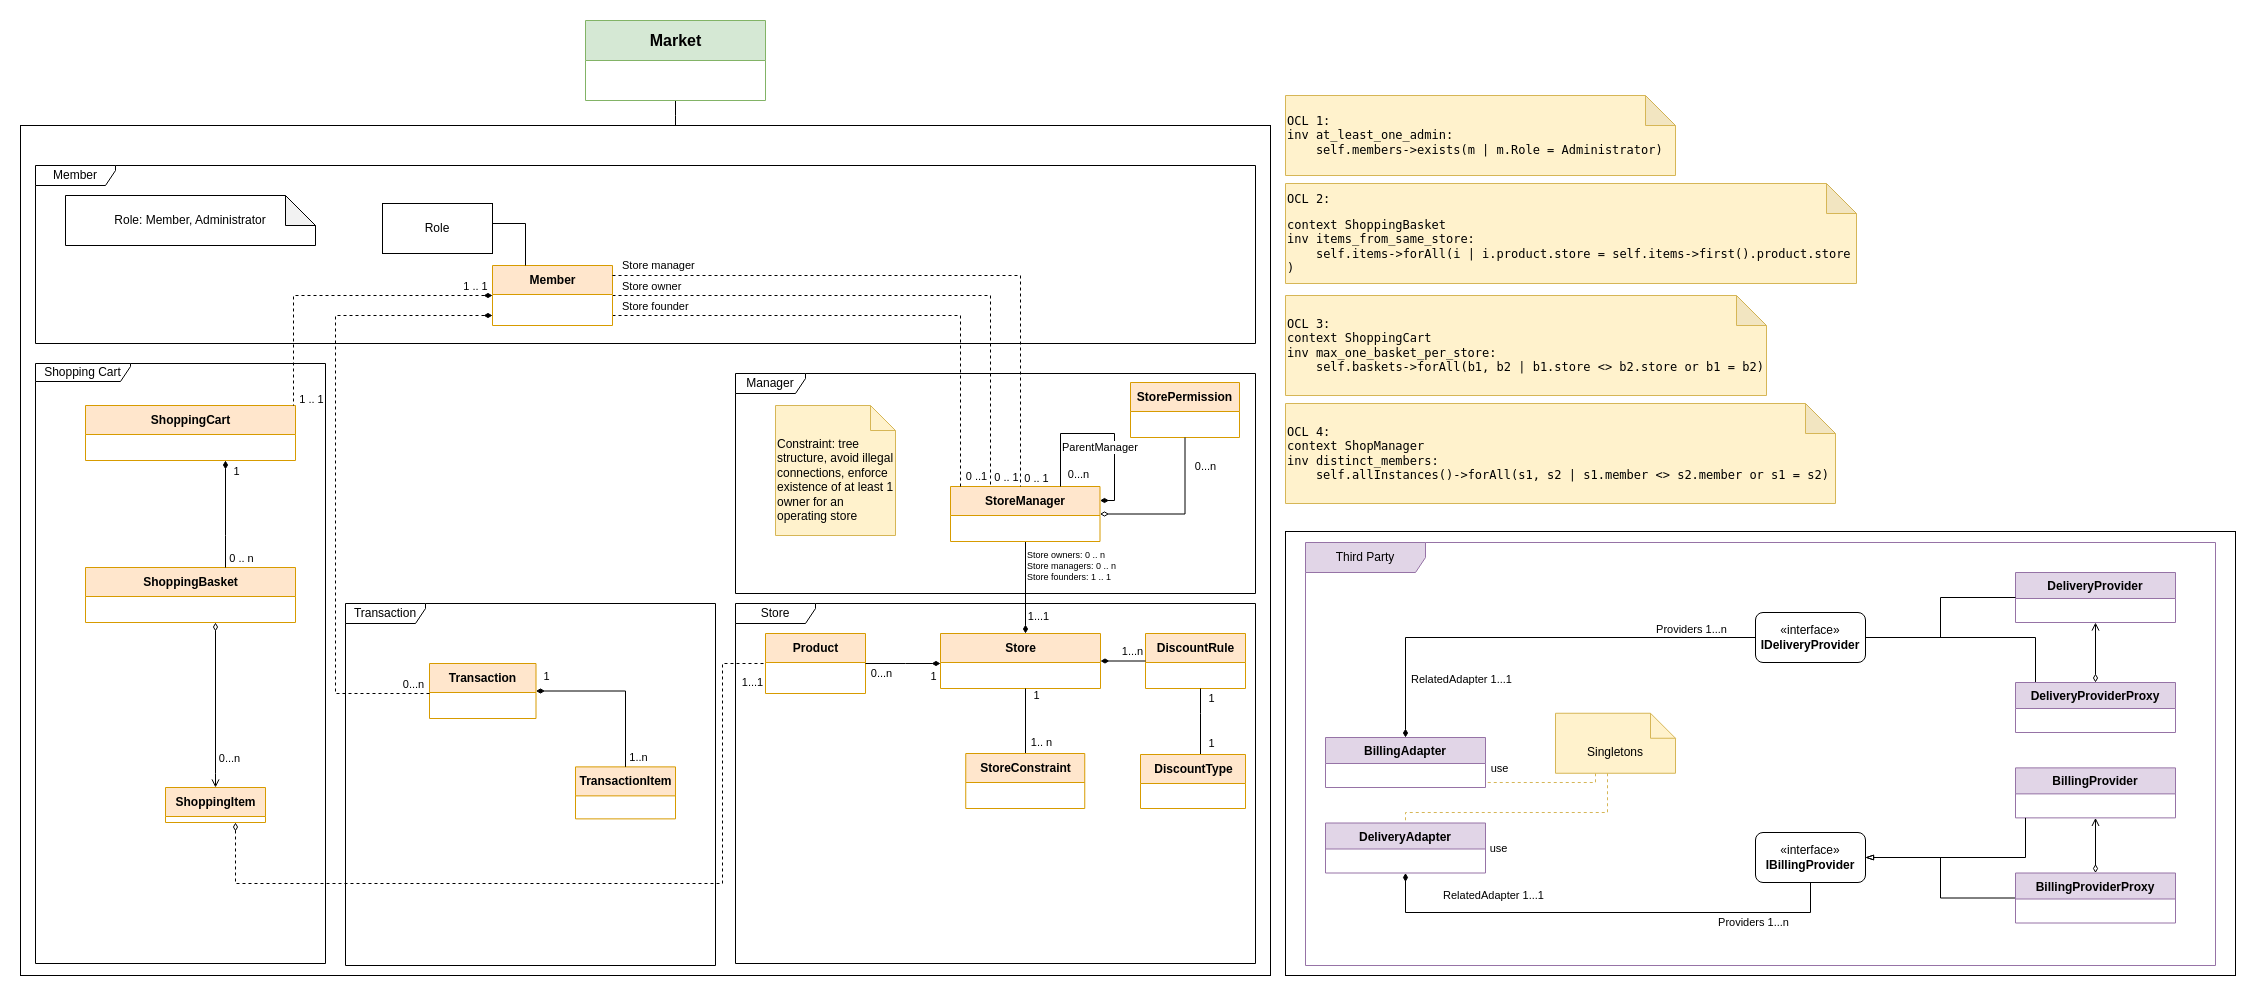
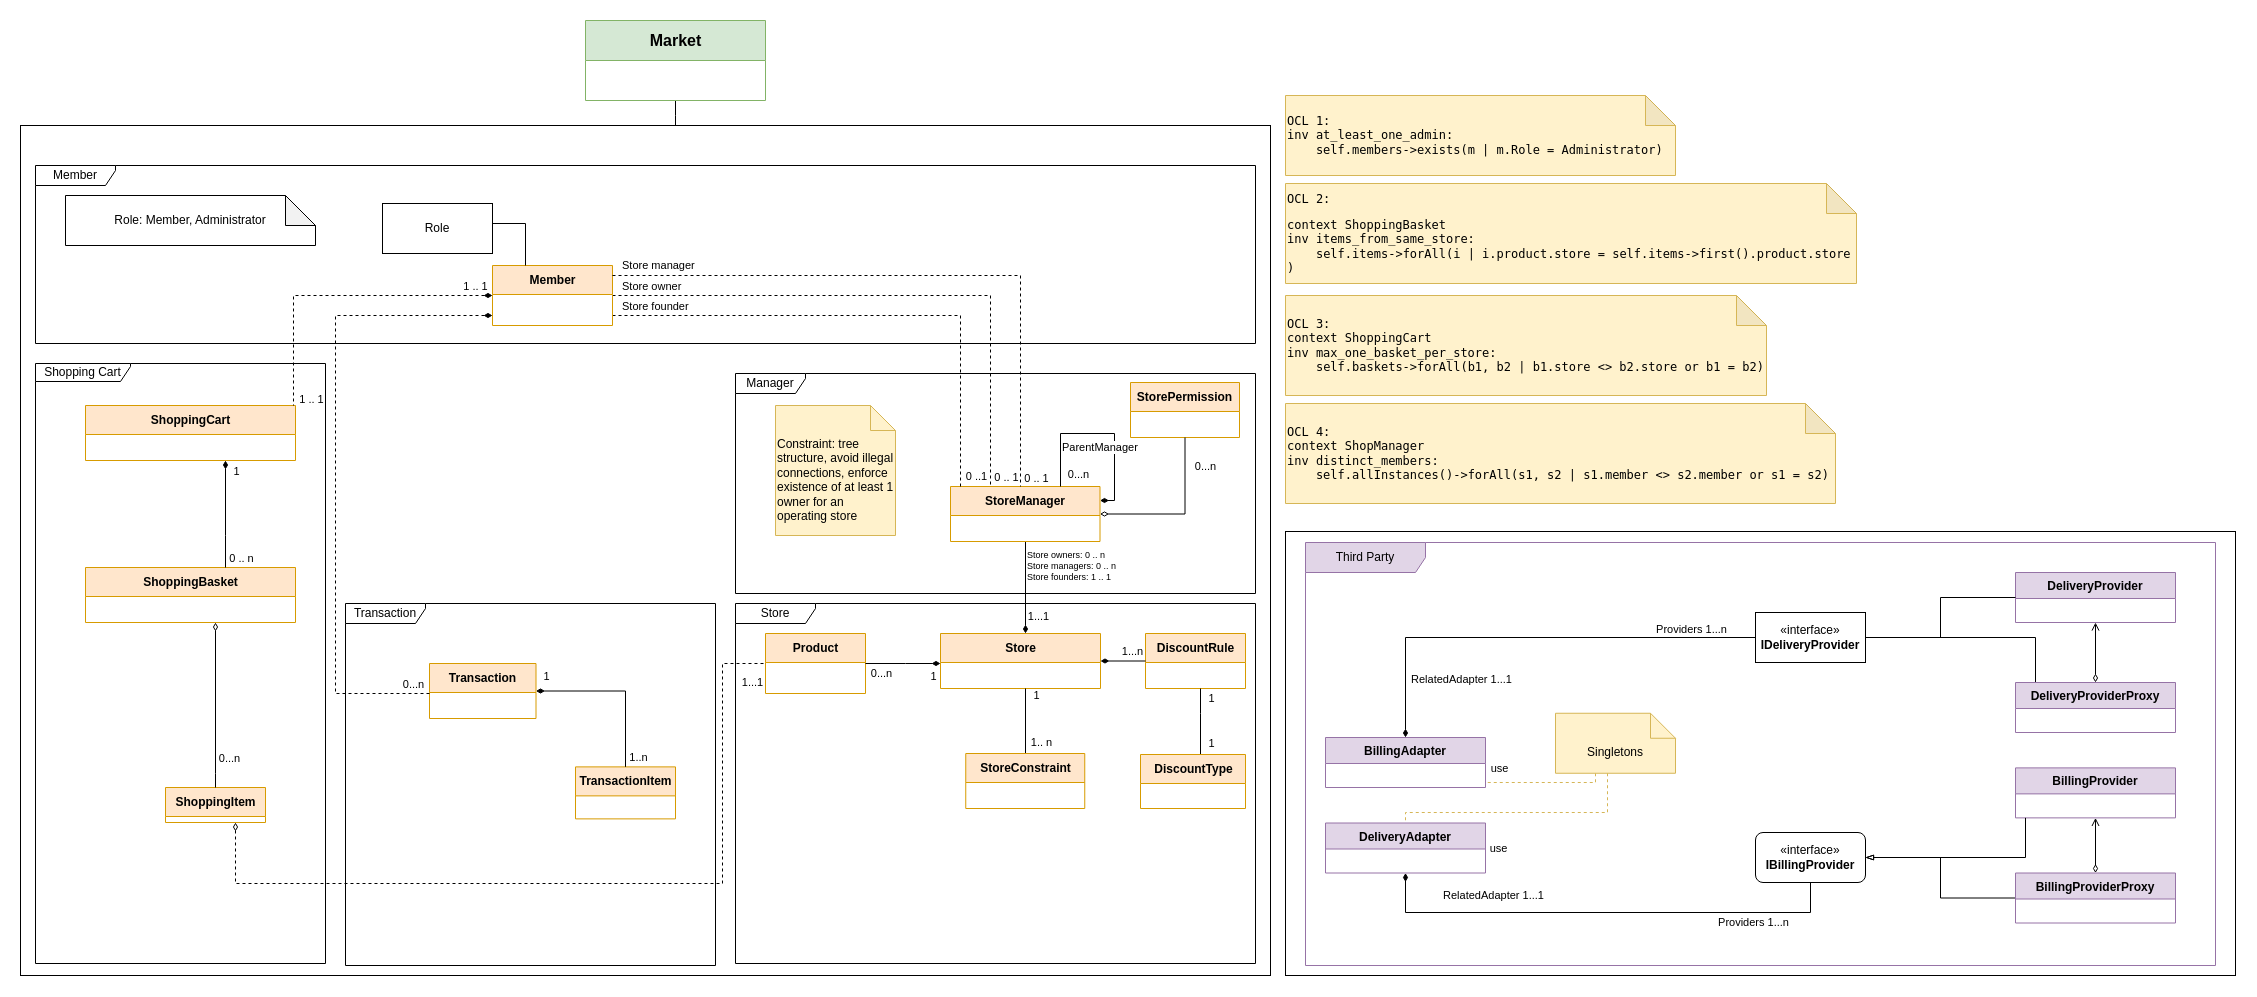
node "«interface» IDeliveryProvider": shape rounded rectangle -> rectangle
edge "ShoppingBasket" -- "ShoppingItem": arrowhead open -> none
